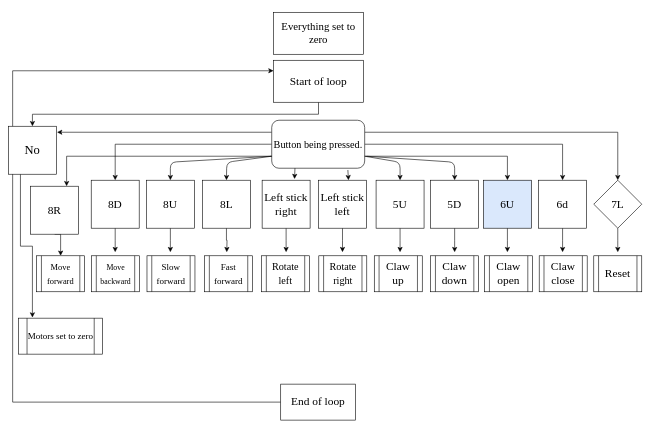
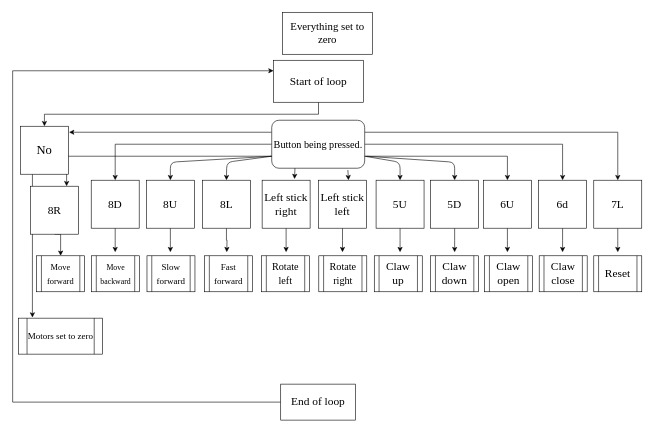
node "Everything set to zero": moved (318, 33) -> (327, 33)
node "No": moved (32, 150) -> (44, 150)
node "6U": fillcolor #dae8fc -> #ffffff
node "7L": shape diamond -> rectangle
